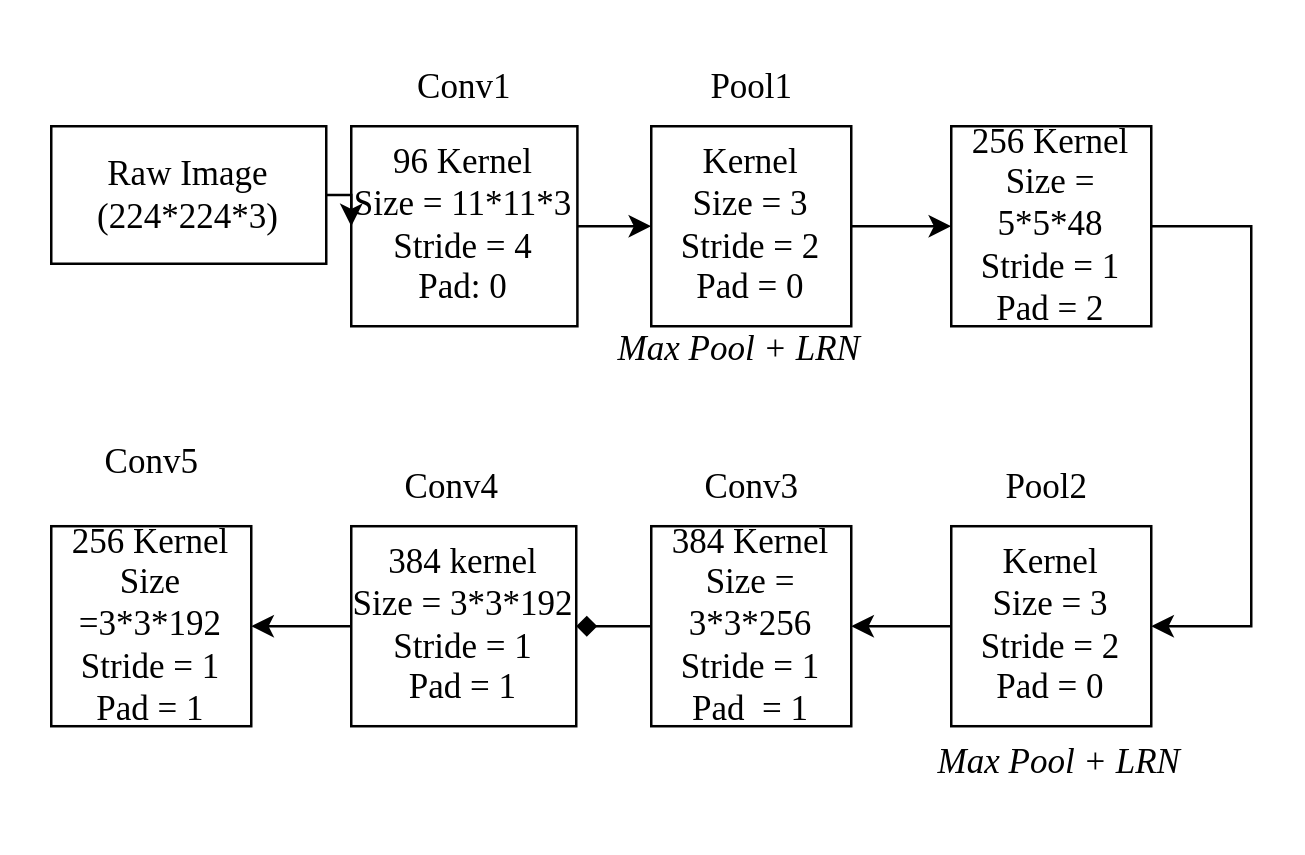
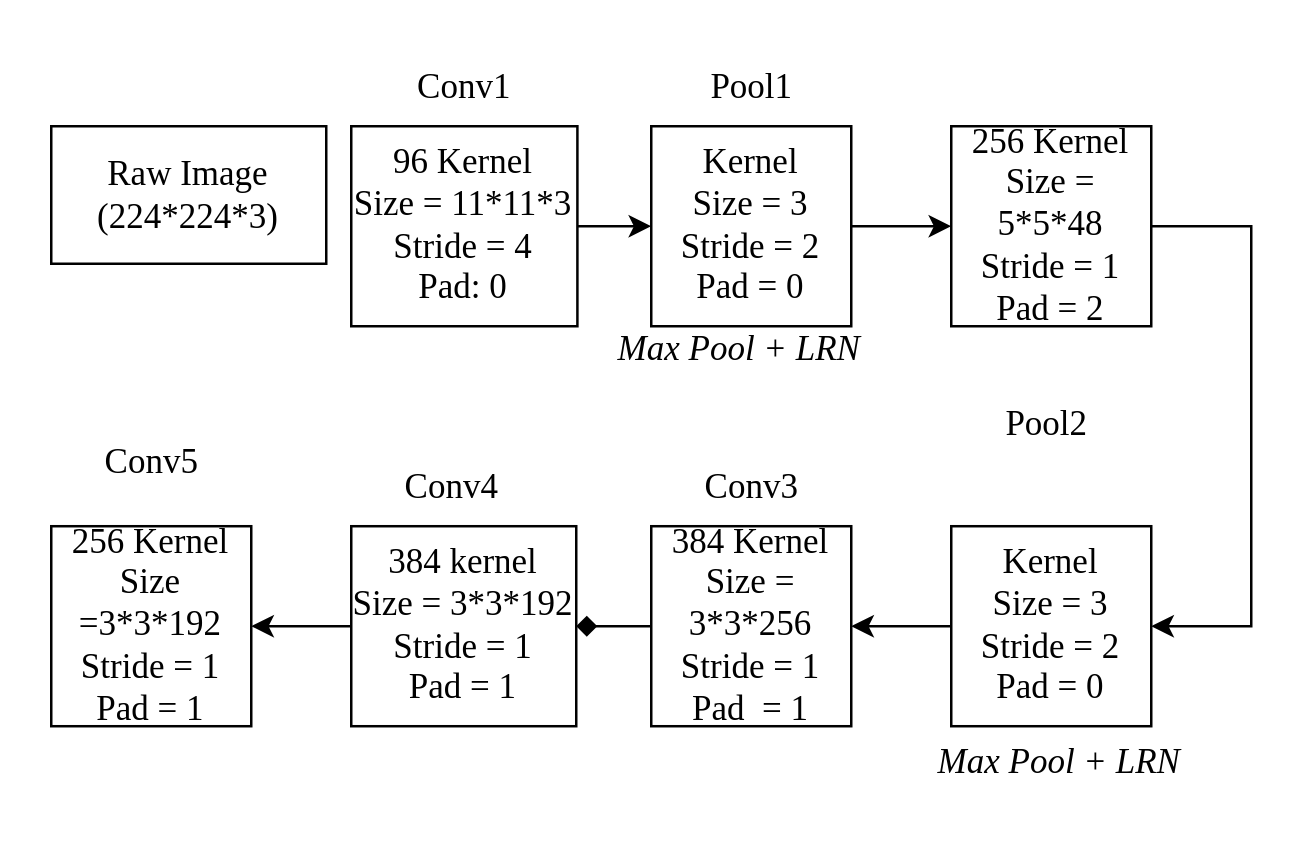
edge "Raw Image (224*224*3)" -> "96 Kernel Size = 11*11*3 Stride = 4 Pad: 0": removed
node "Pool2": moved (1046, 489) -> (1046, 426)
